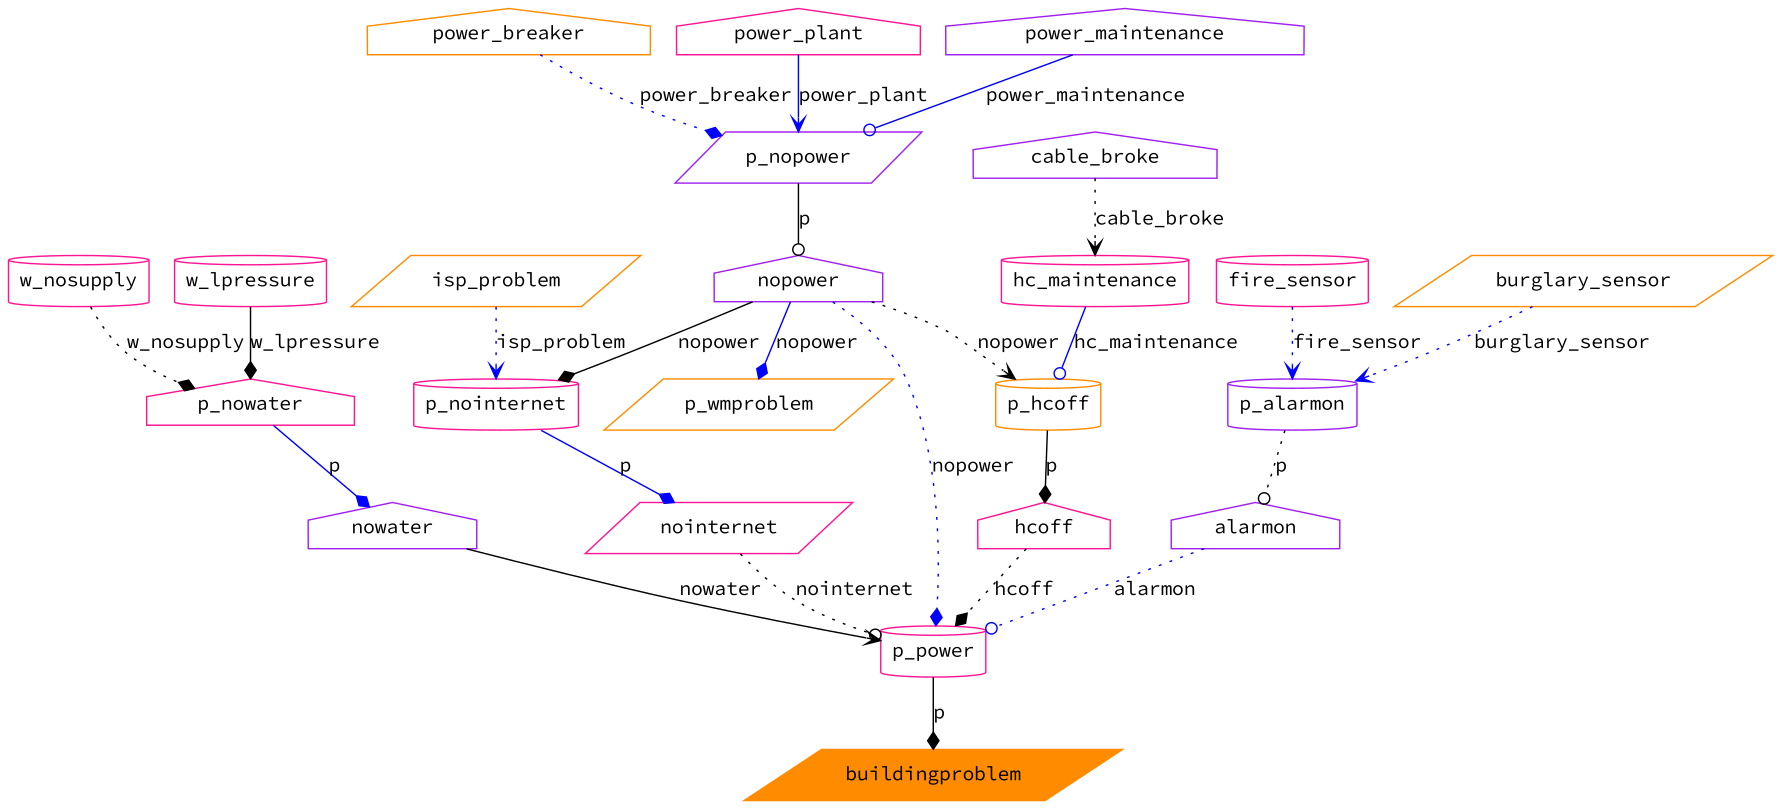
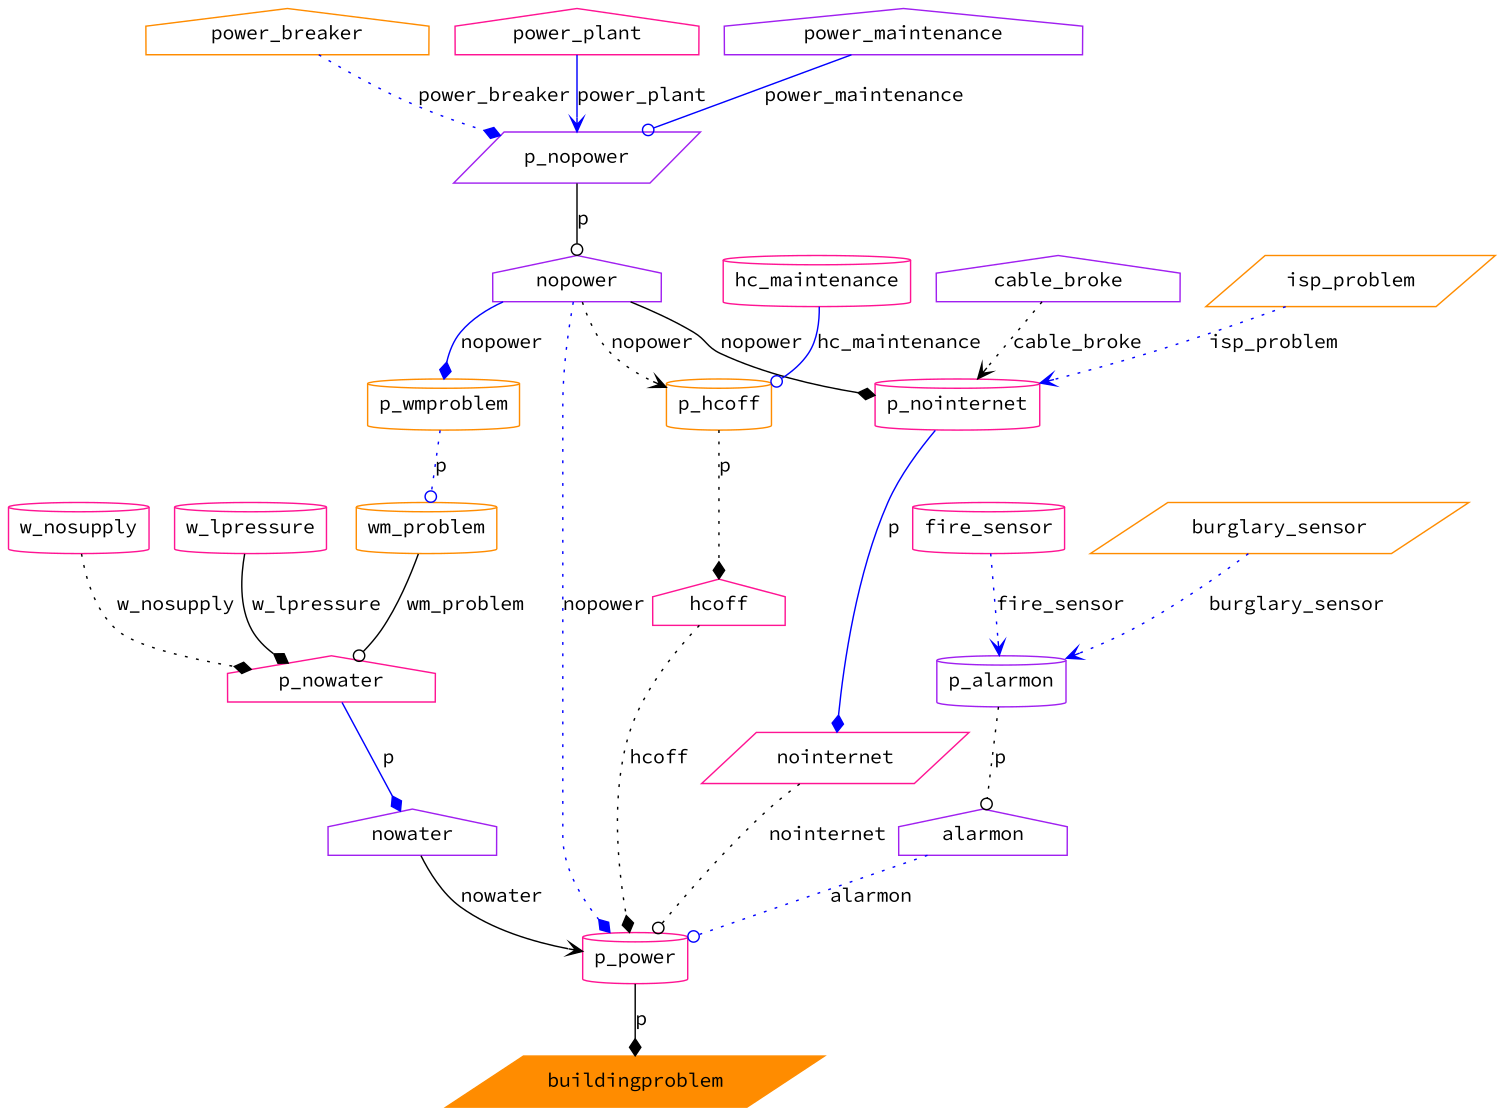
edge "cable_broke" -> "hc_maintenance": now "cable_broke" -> "p_nointernet"
node "p_wmproblem": shape parallelogram -> cylinder
edge "p_hcoff" -> "hcoff": style solid -> dotted
node "wm_problem": added
